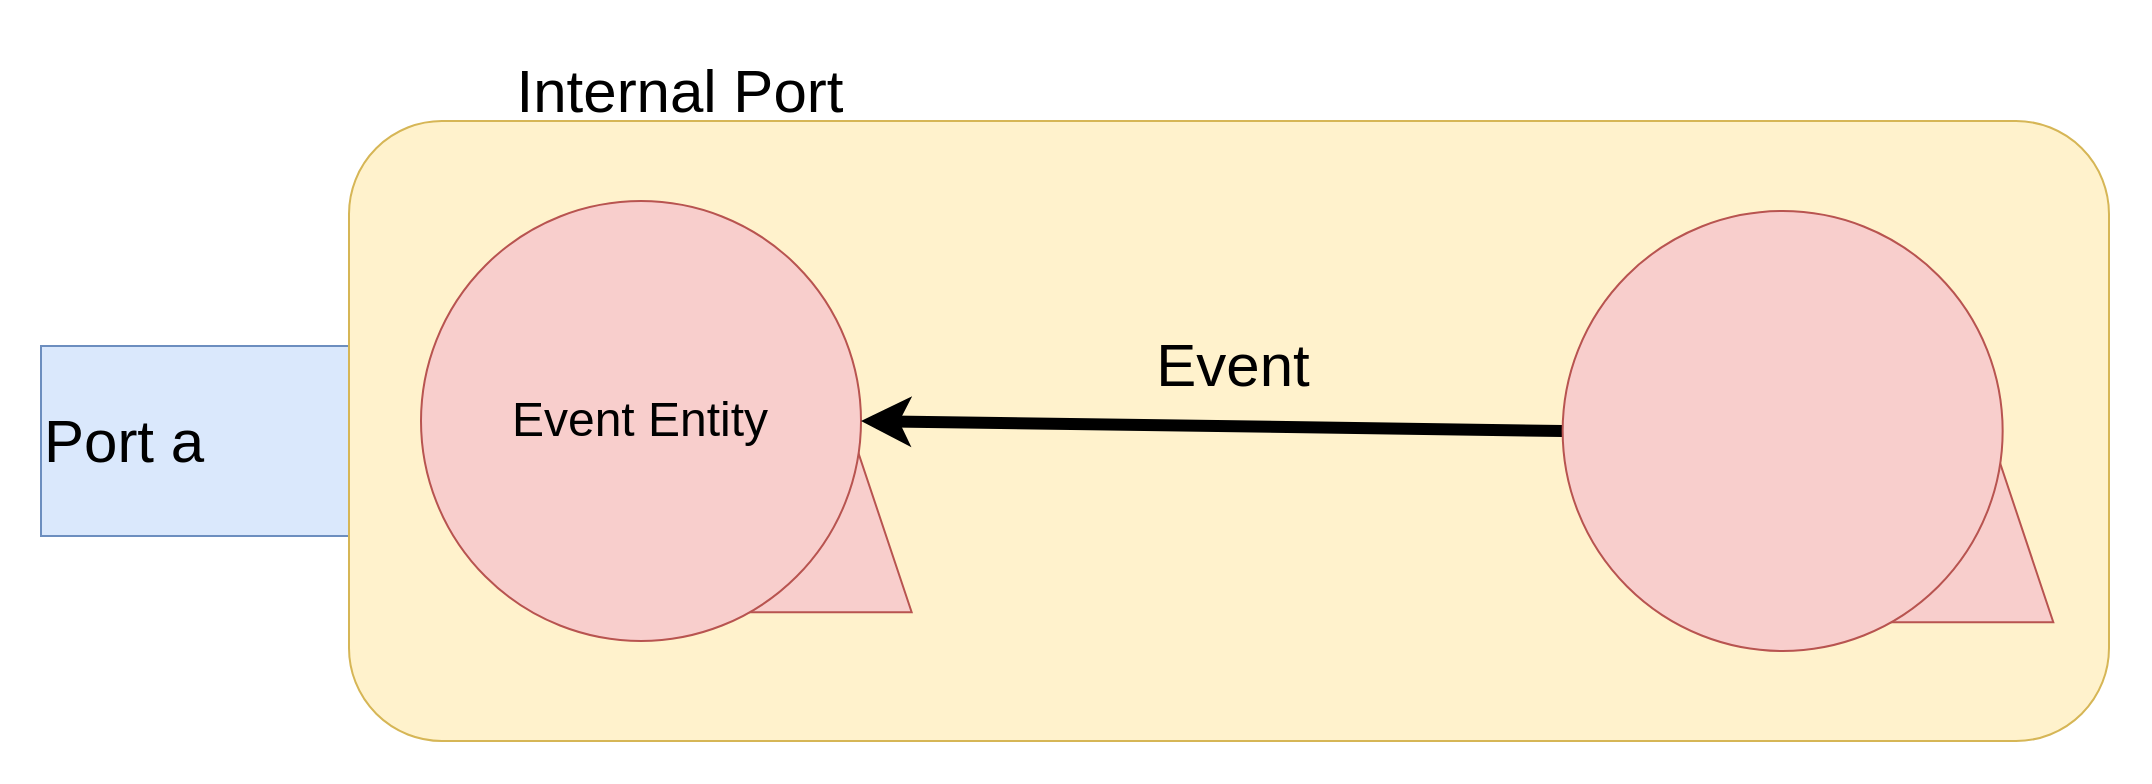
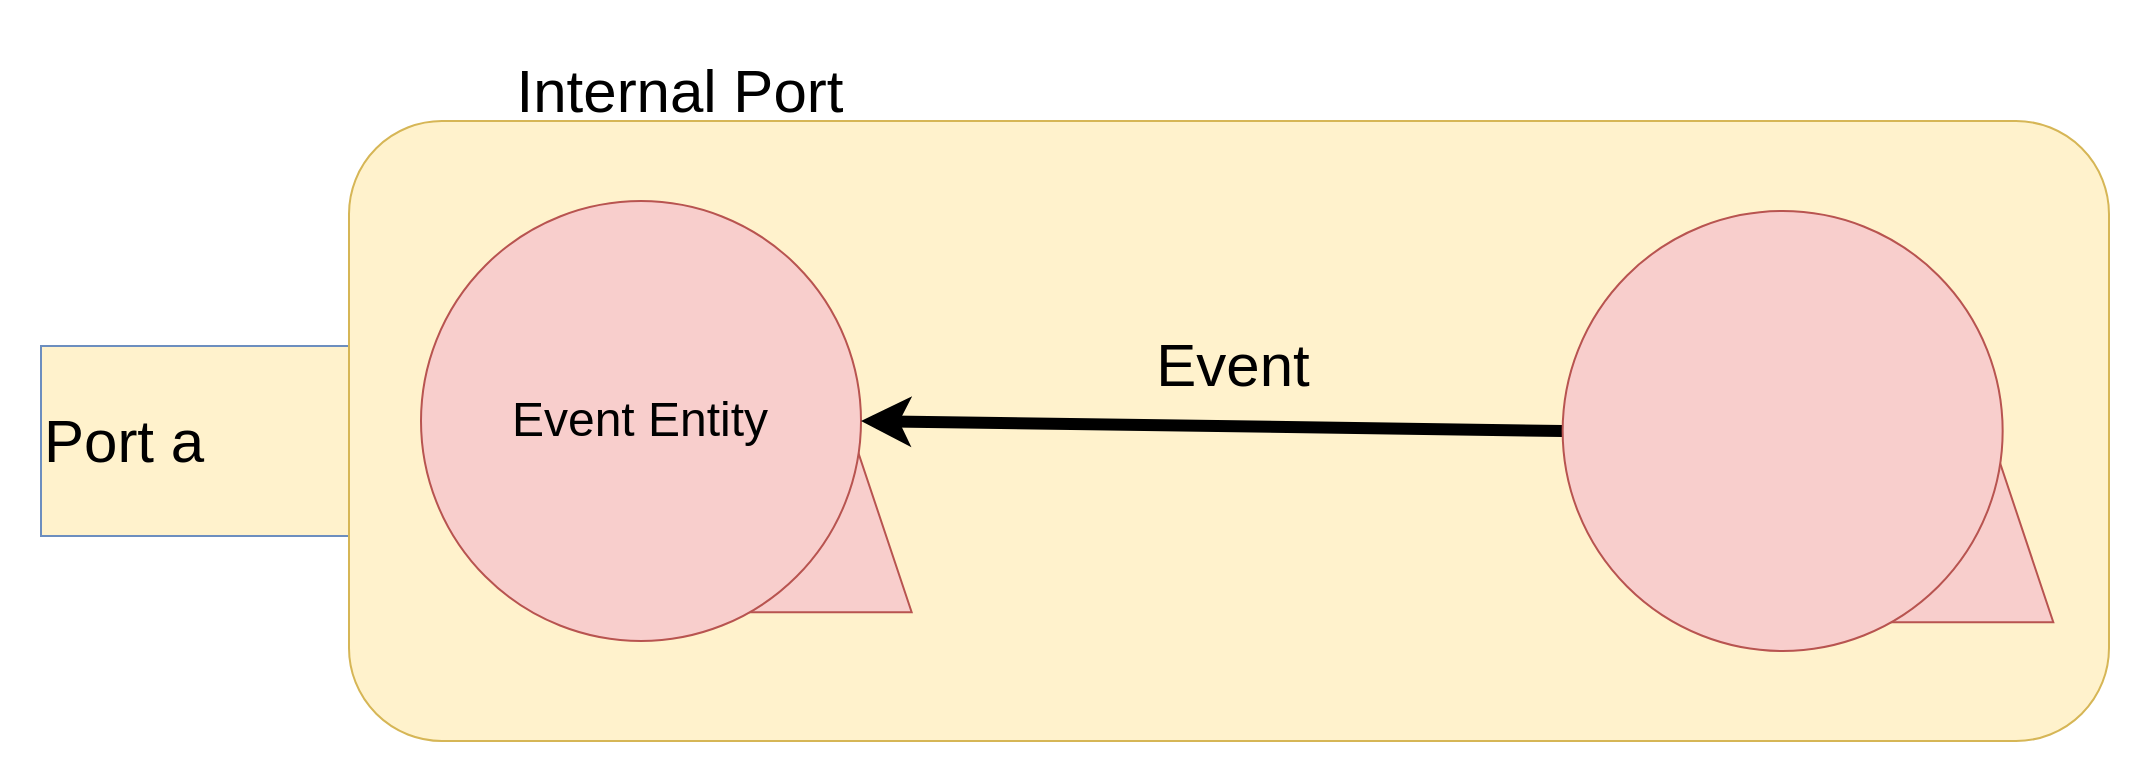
node "Port a": fillcolor #dae8fc -> #fff2cc
